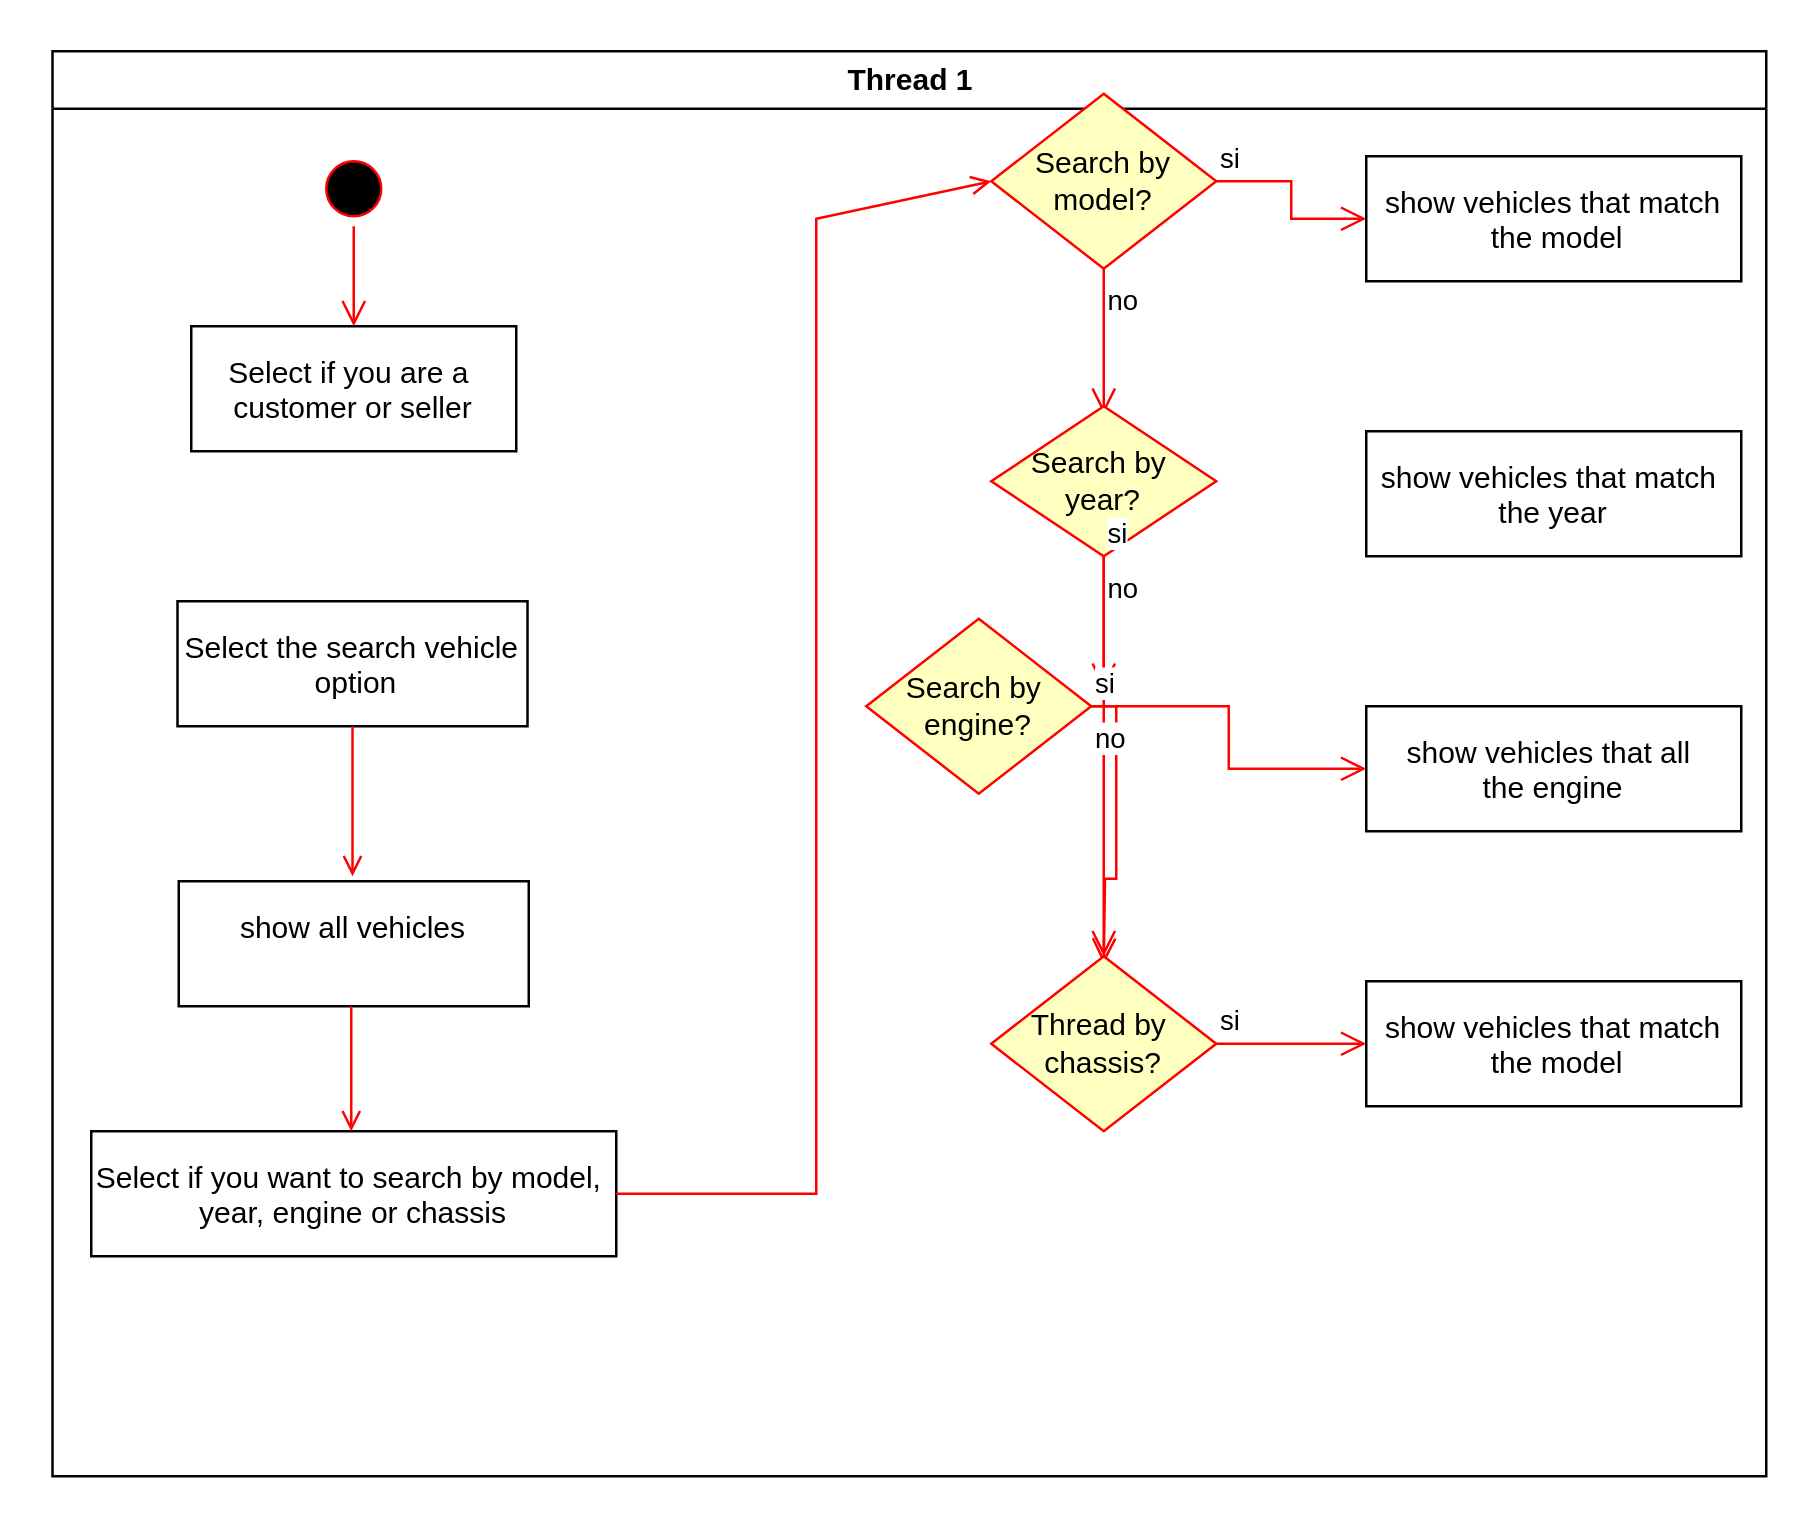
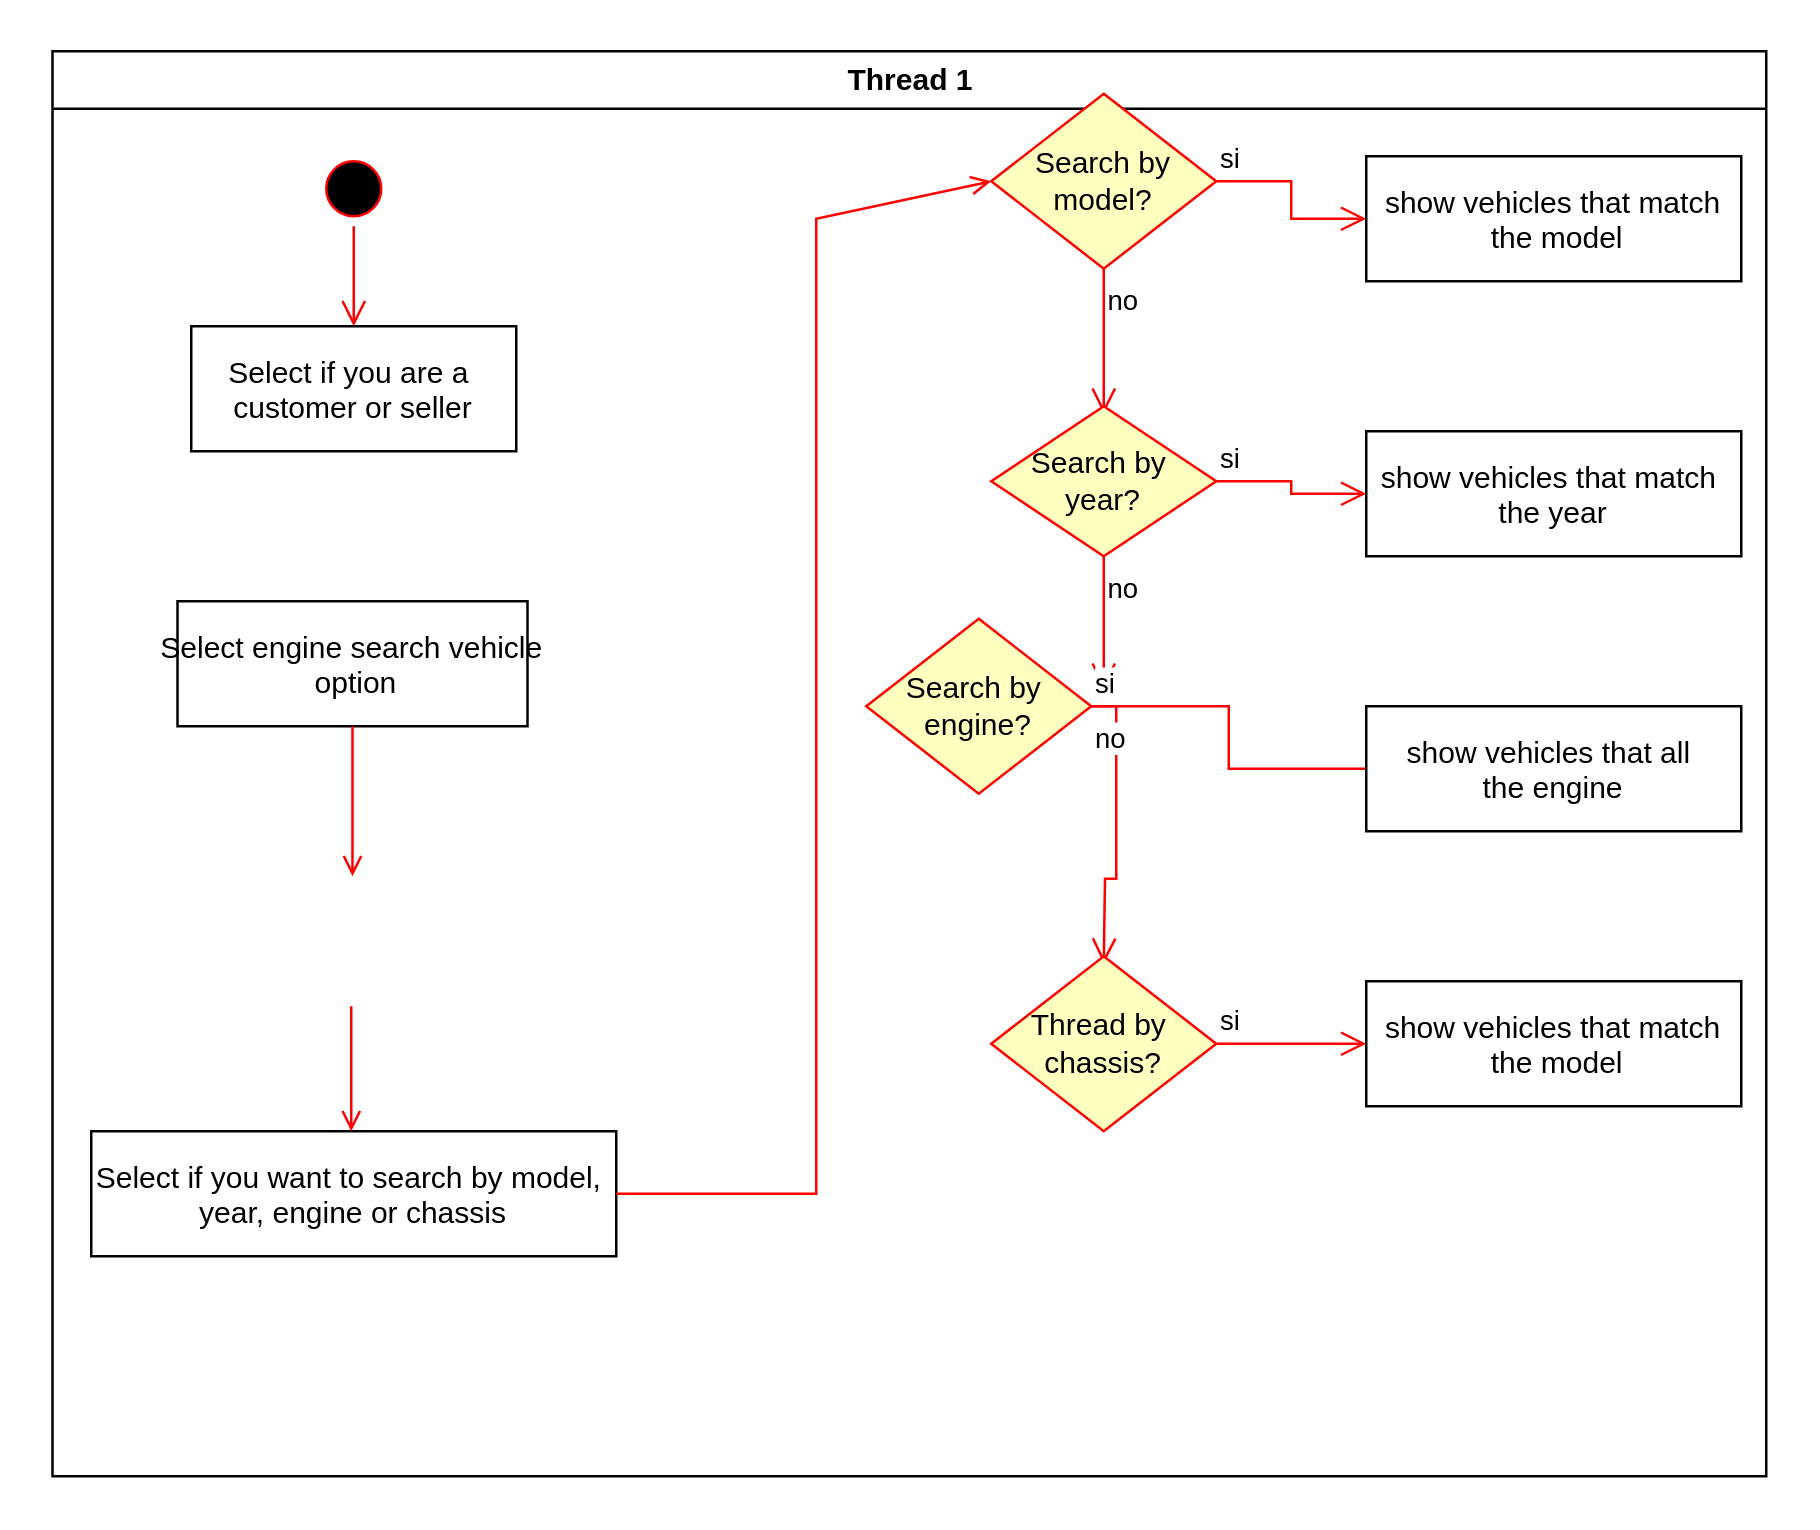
node "Select the search vehicle option": label "Select the search vehicle option" -> "Select engine search vehicle option"
edge "Search by engine?" -> "show vehicles that all the engine": arrowhead open -> none
edge "Search by year?" -> "Thread by chassis?": now "Search by year?" -> "show vehicles that match the year"
node "show all vehicles": removed
